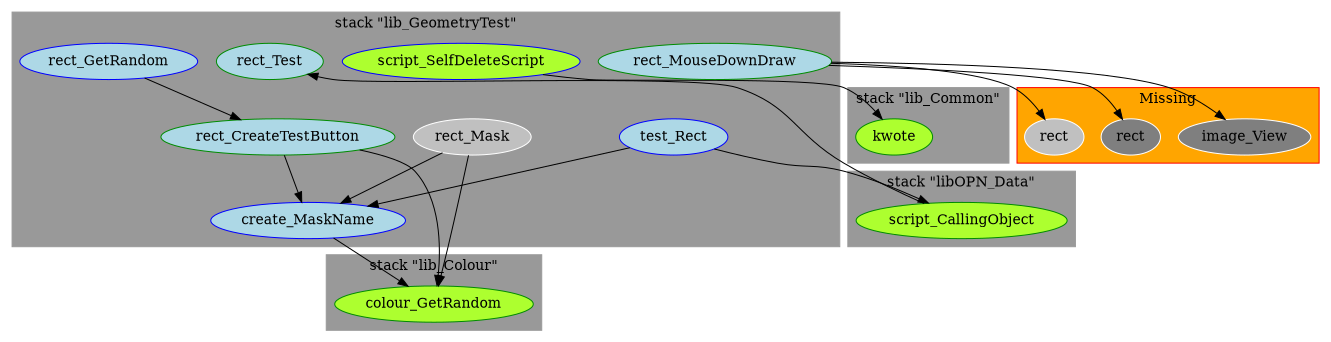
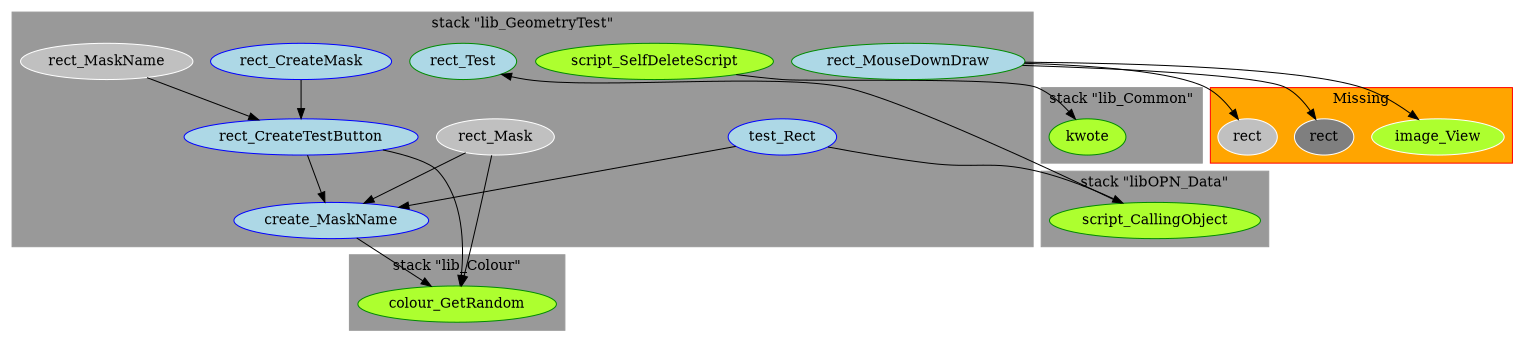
node "rect_MaskName": added
node "rect_GetRandom": label "rect_GetRandom" -> "rect_CreateMask"
node "script_SelfDeleteScript": color Blue -> Green4
node "rect_CreateTestButton": color Green4 -> Blue
node "image_View": fillcolor grey50 -> GreenYellow
